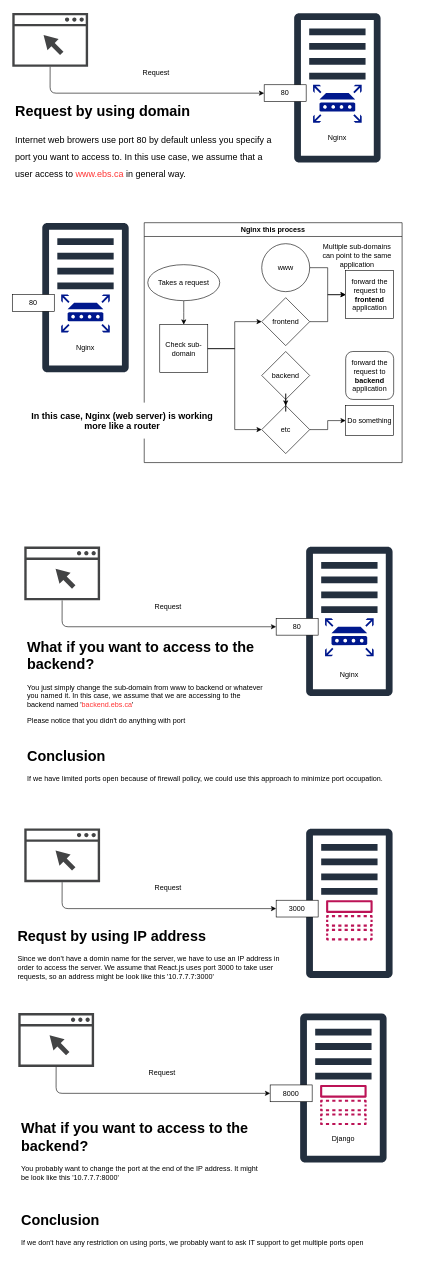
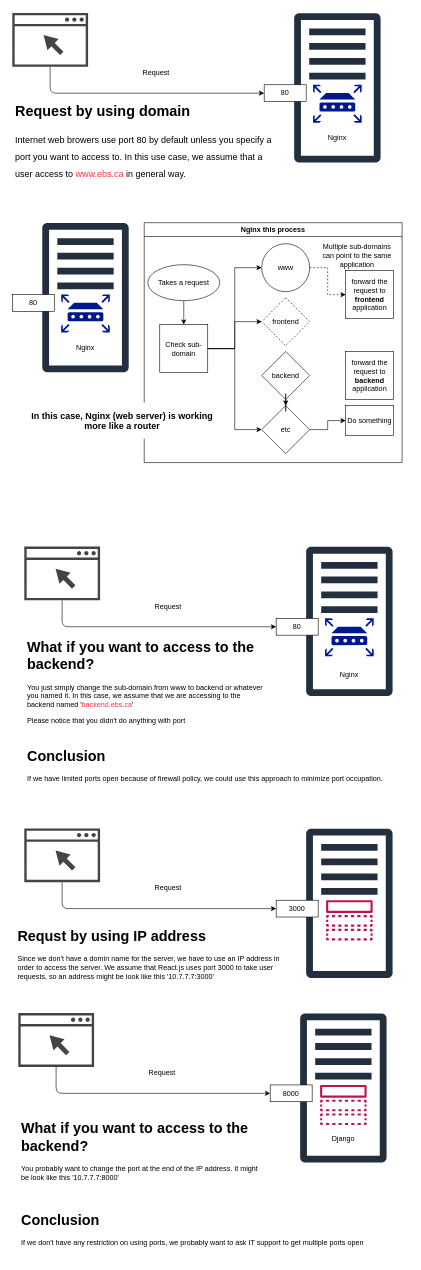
edge "Check sub-domain" -> "www": added
edge "www" -> "forward the request to frontend application": style solid -> dashed
edge "frontend" -> "forward the request to frontend application": removed
node "frontend": style solid -> dashed
node "forward the request to backend application": shape rounded rectangle -> rectangle
